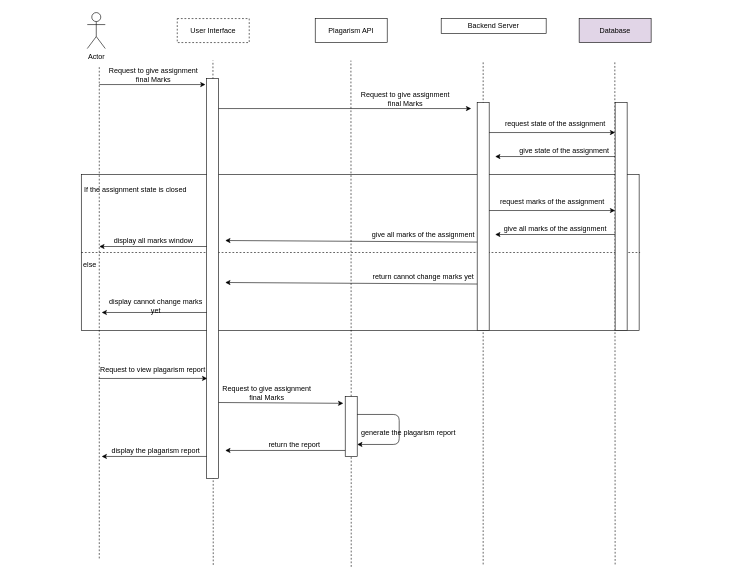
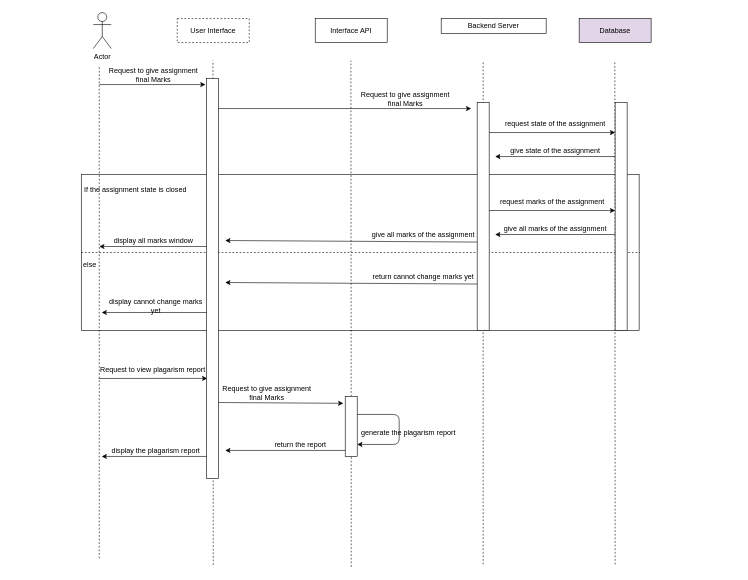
node "Actor": moved (96, 30) -> (102, 30)
node "Plagarism API": label "Plagarism API" -> "Interface API"
node "give state of the assignment": moved (564, 150) -> (555, 150)
node "return the report": moved (294, 444) -> (300, 444)
